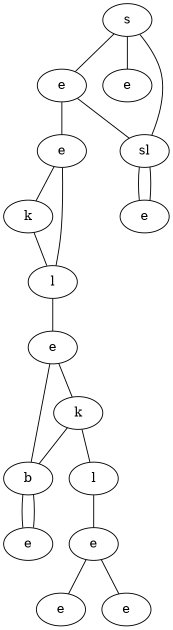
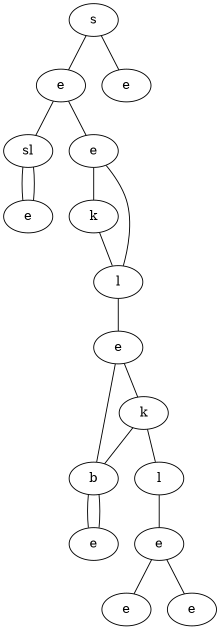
edge "s" -- "sl": removed
